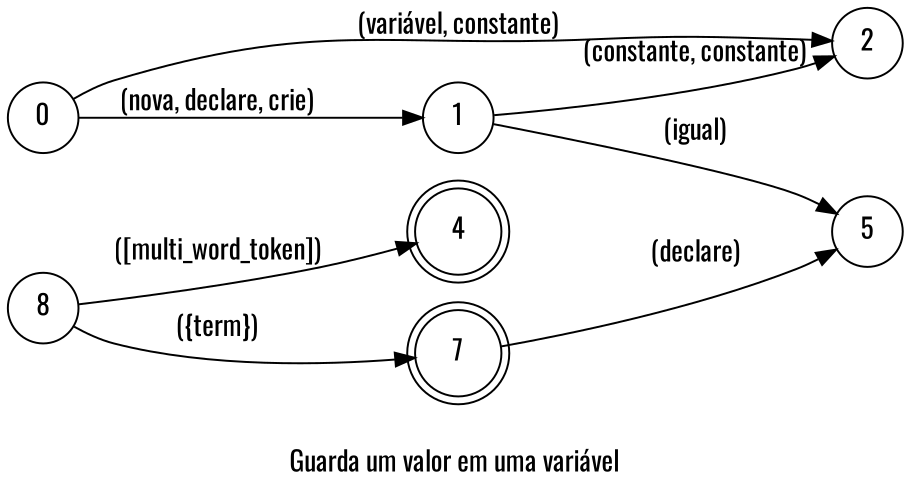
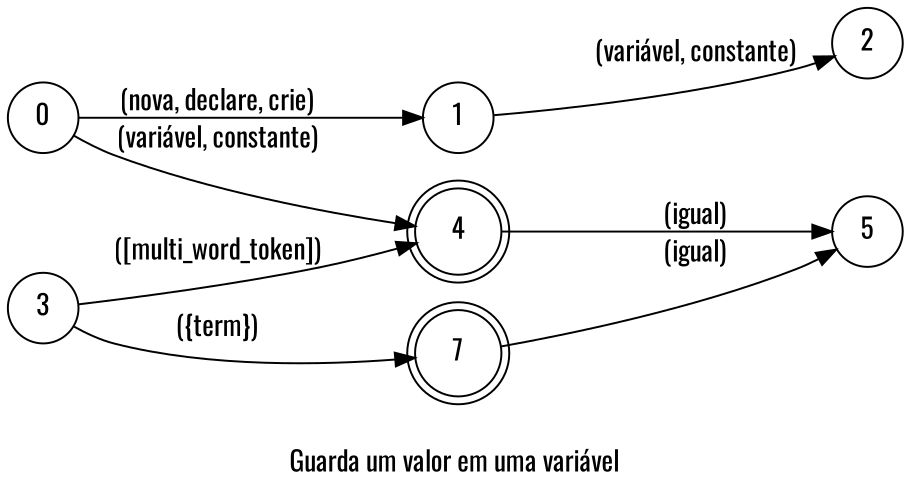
edge "0" -> "2": now "0" -> "4"
edge "1" -> "2": label "(constante, constante)" -> "(variável, constante)"
edge "1" -> "5": now "4" -> "5"
edge "7" -> "5": label "(declare)" -> "(igual)"
node "8": label "8" -> "3"
